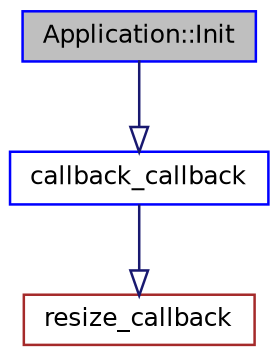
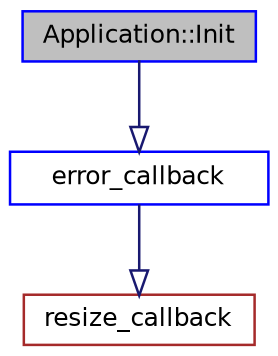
node "callback_callback": label "callback_callback" -> "error_callback"
